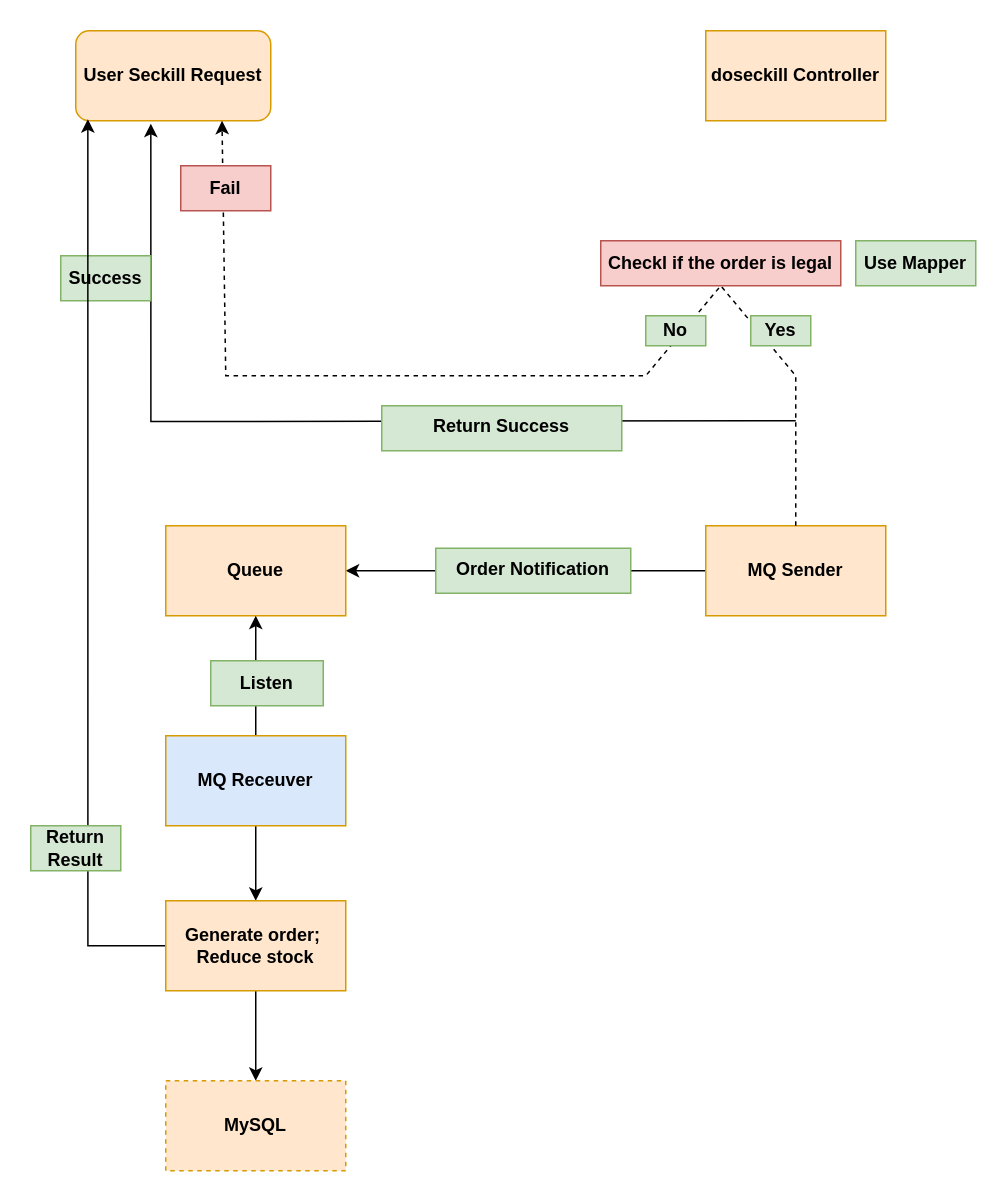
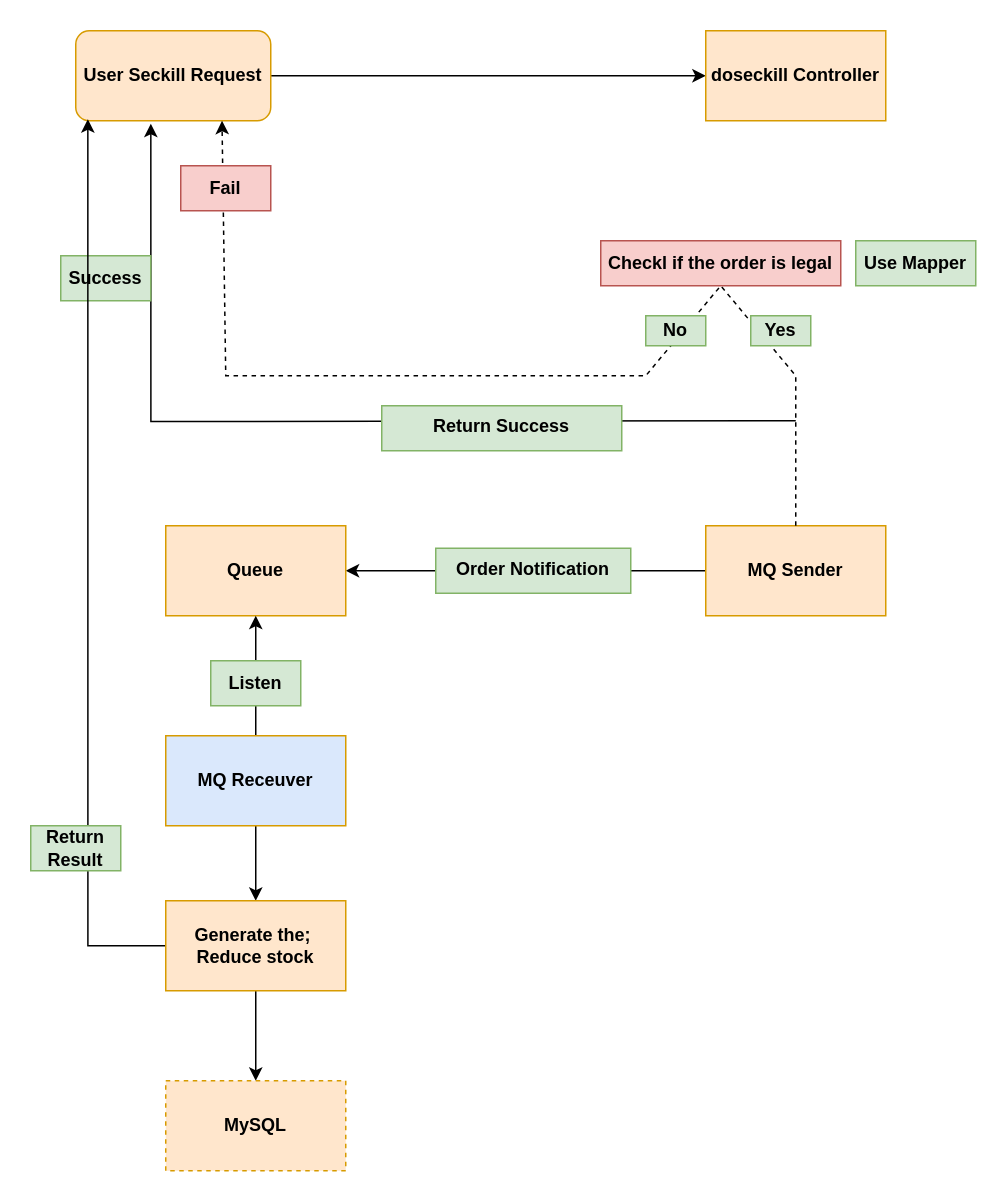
edge "User Seckill Request" -> "doseckill Controller": added
node "Listen": size 113x45 -> 90x45
node "Generate order; Reduce stock": label "Generate order; Reduce stock" -> "Generate the; Reduce stock"
